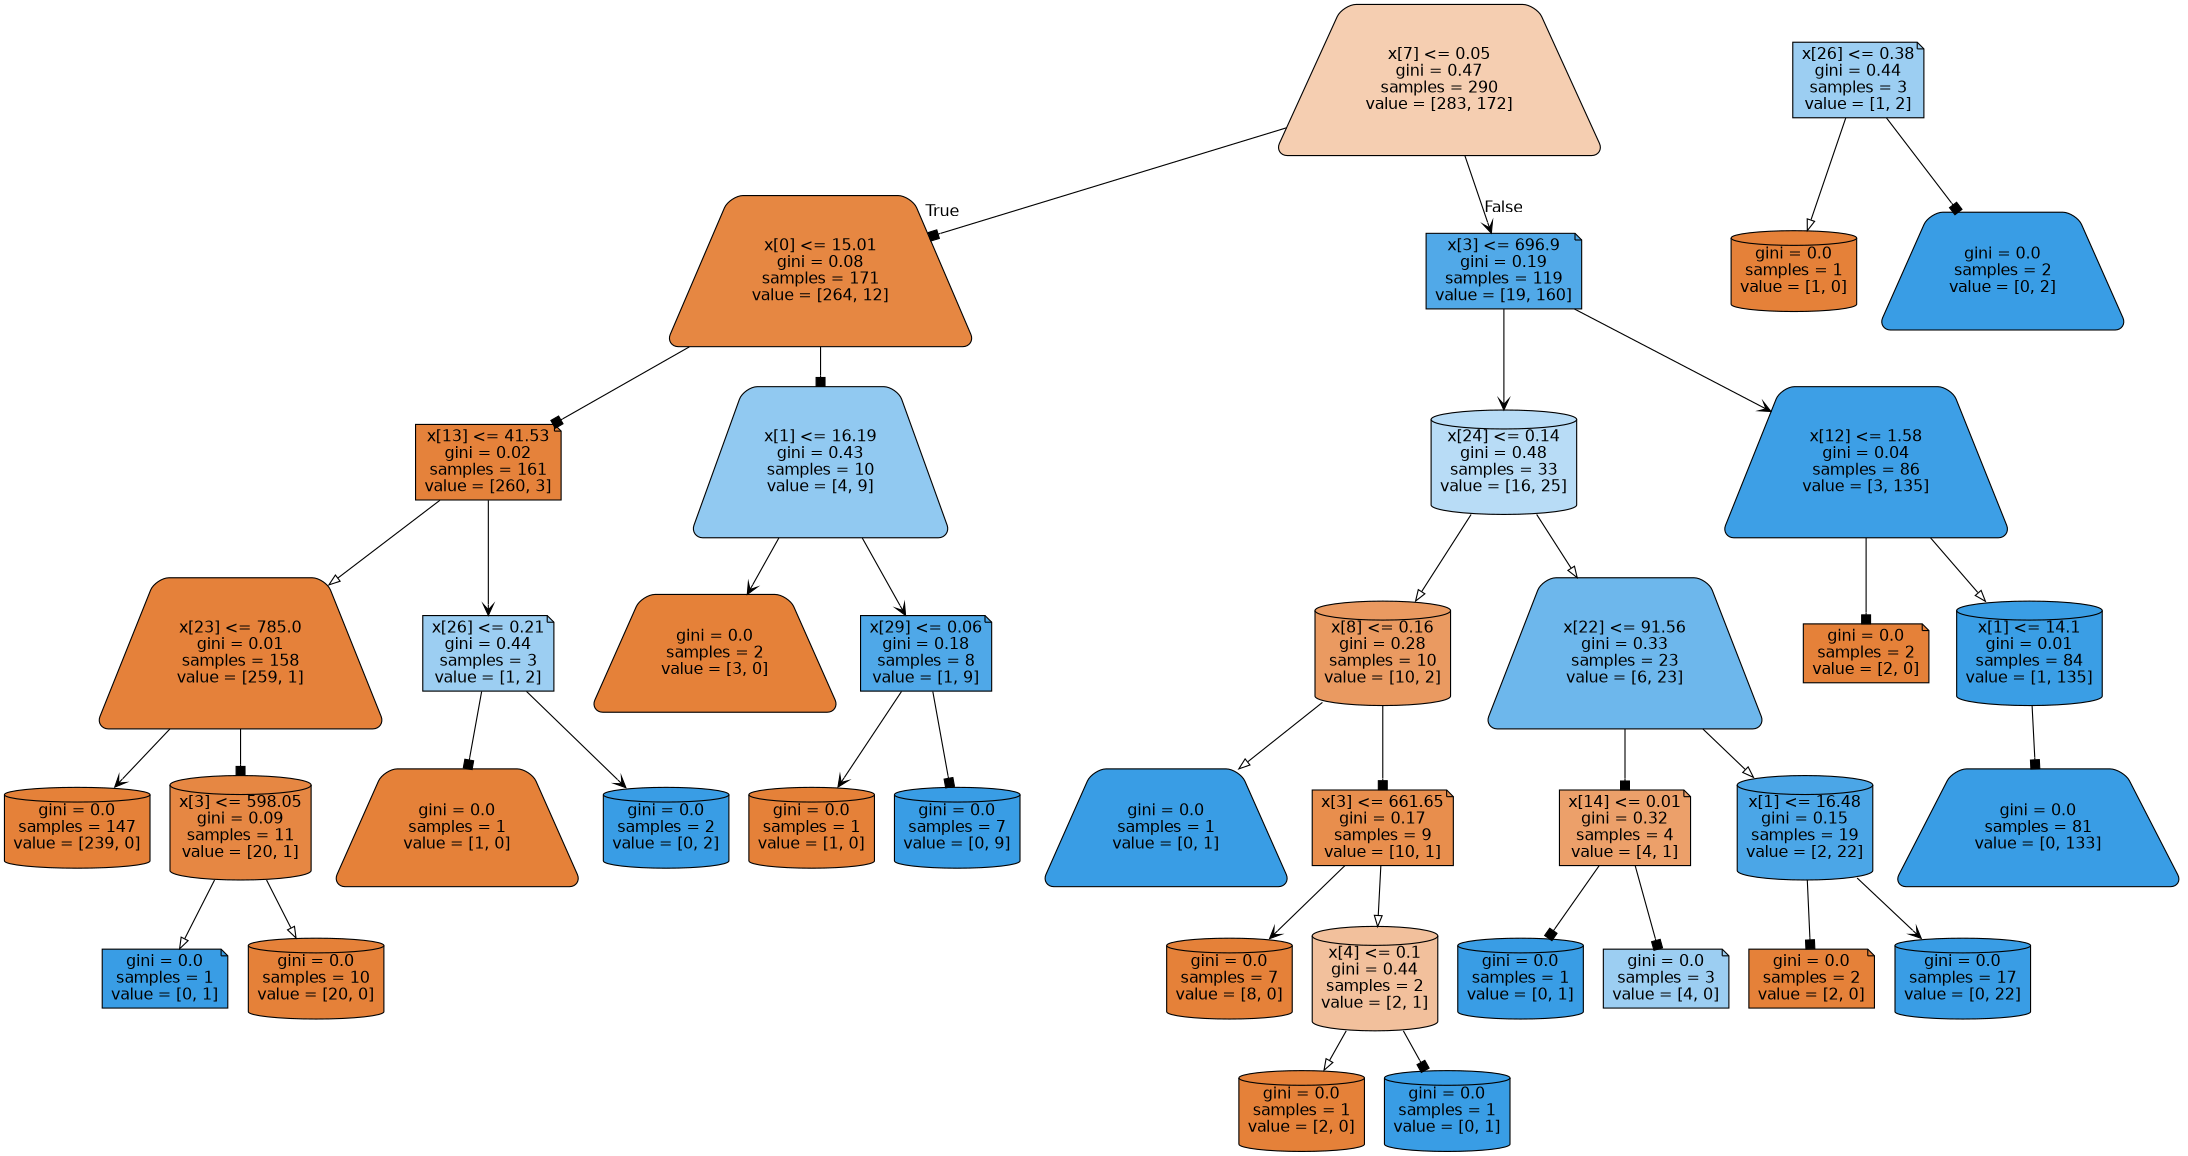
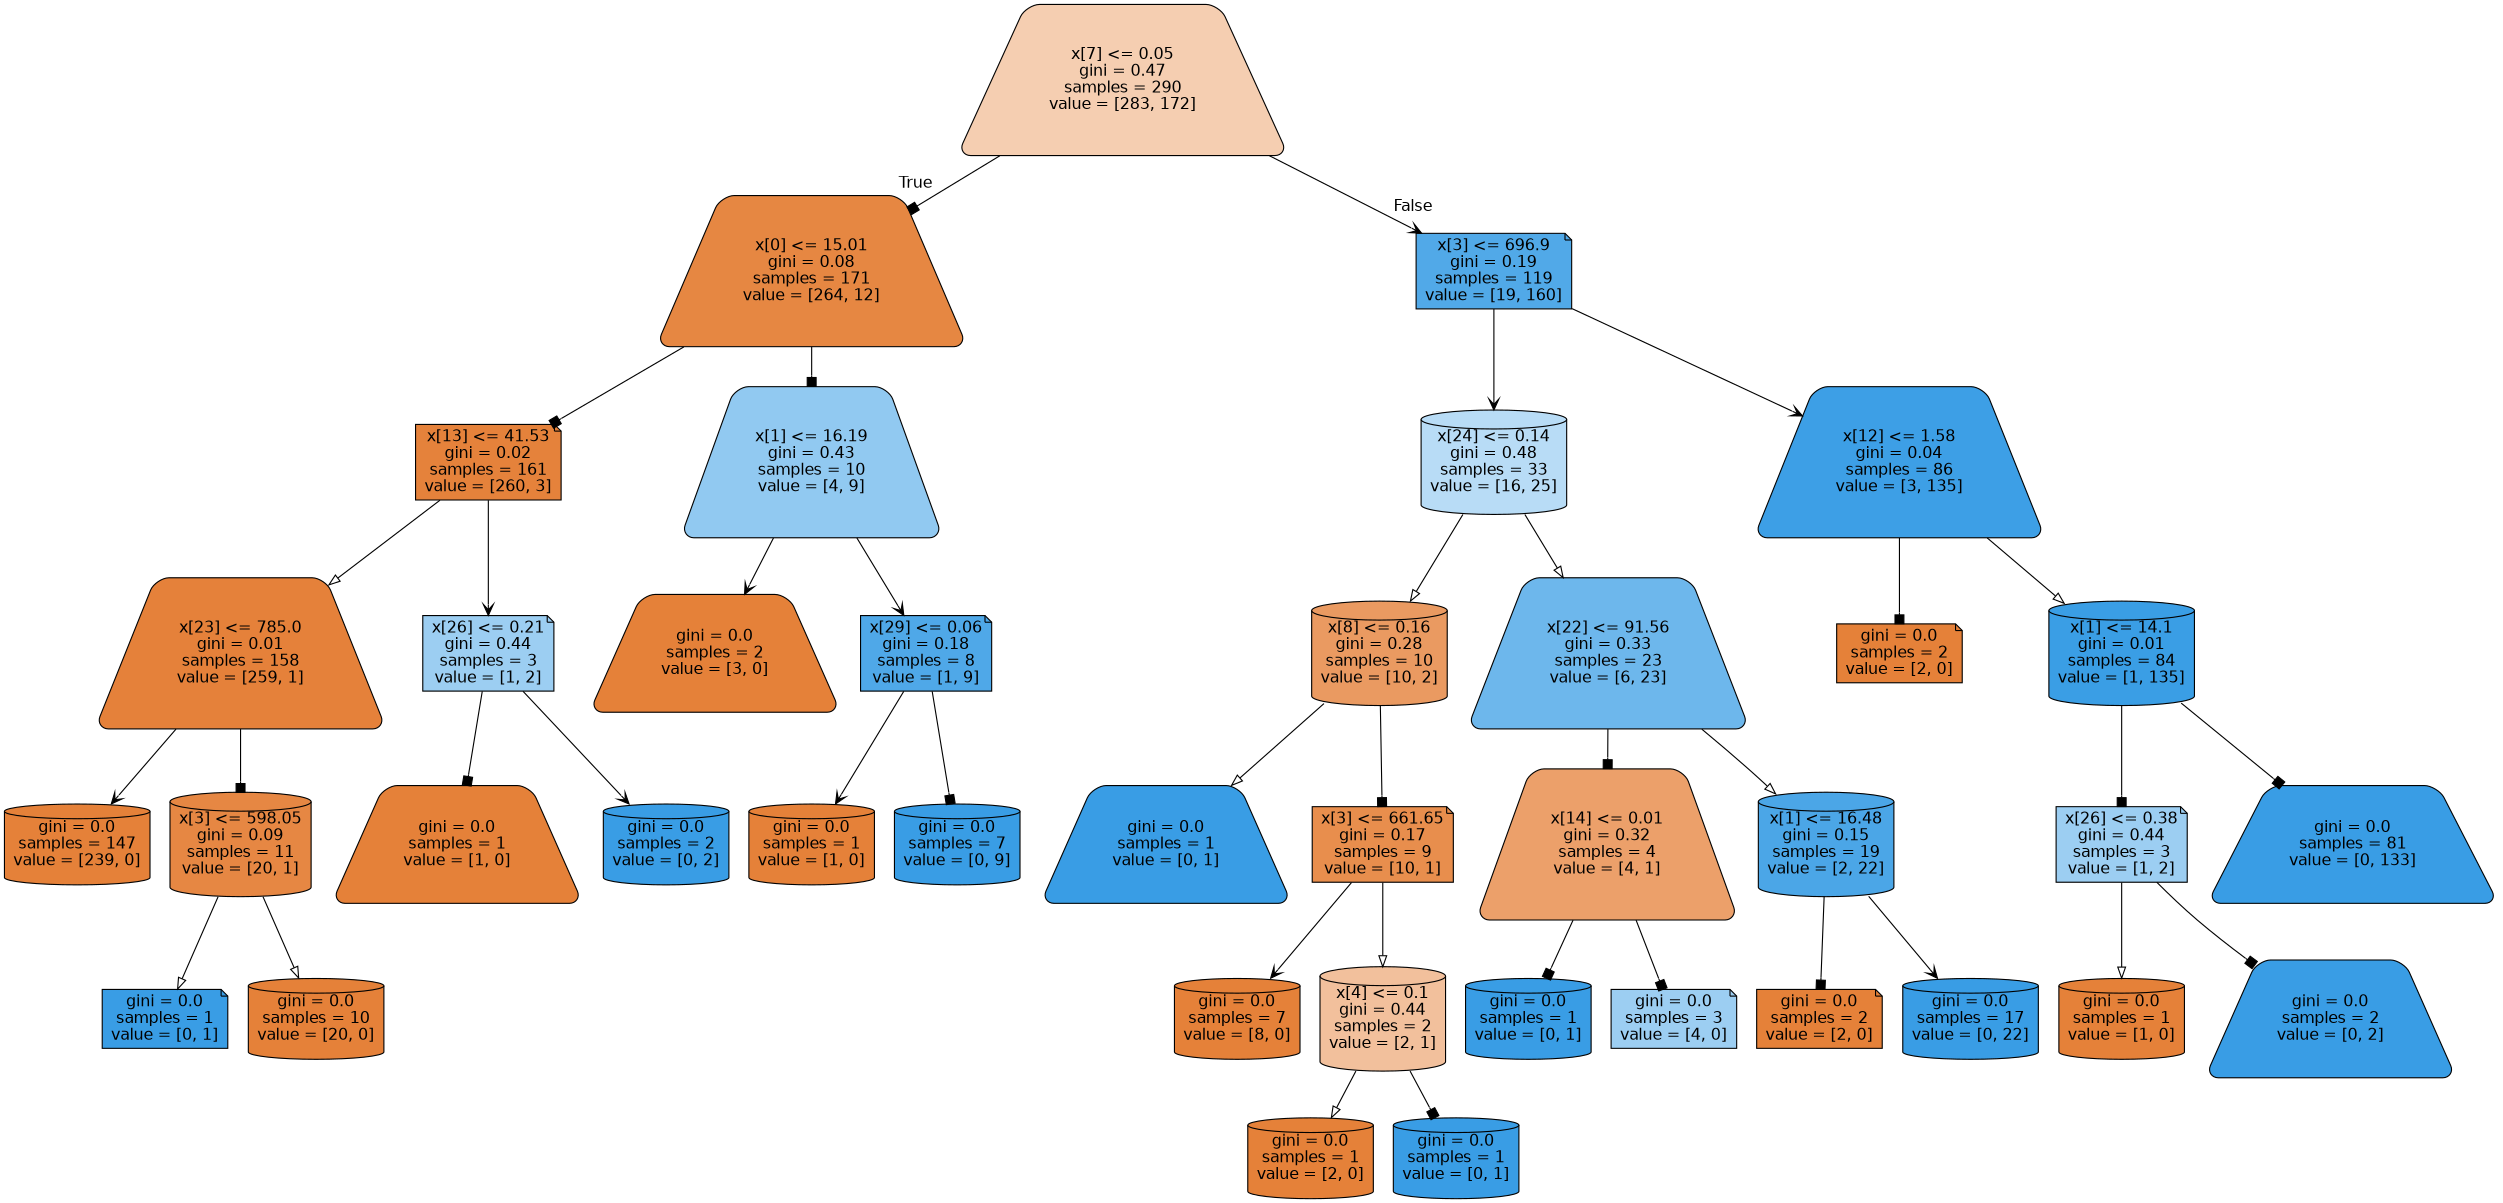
edge "x[1] <= 14.1 gini = 0.01 samples = 84 value = [1, 135]" -> "x[26] <= 0.38 gini = 0.44 samples = 3 value = [1, 2]": added
node "x[14] <= 0.01 gini = 0.32 samples = 4 value = [4, 1]": shape note -> trapezium
